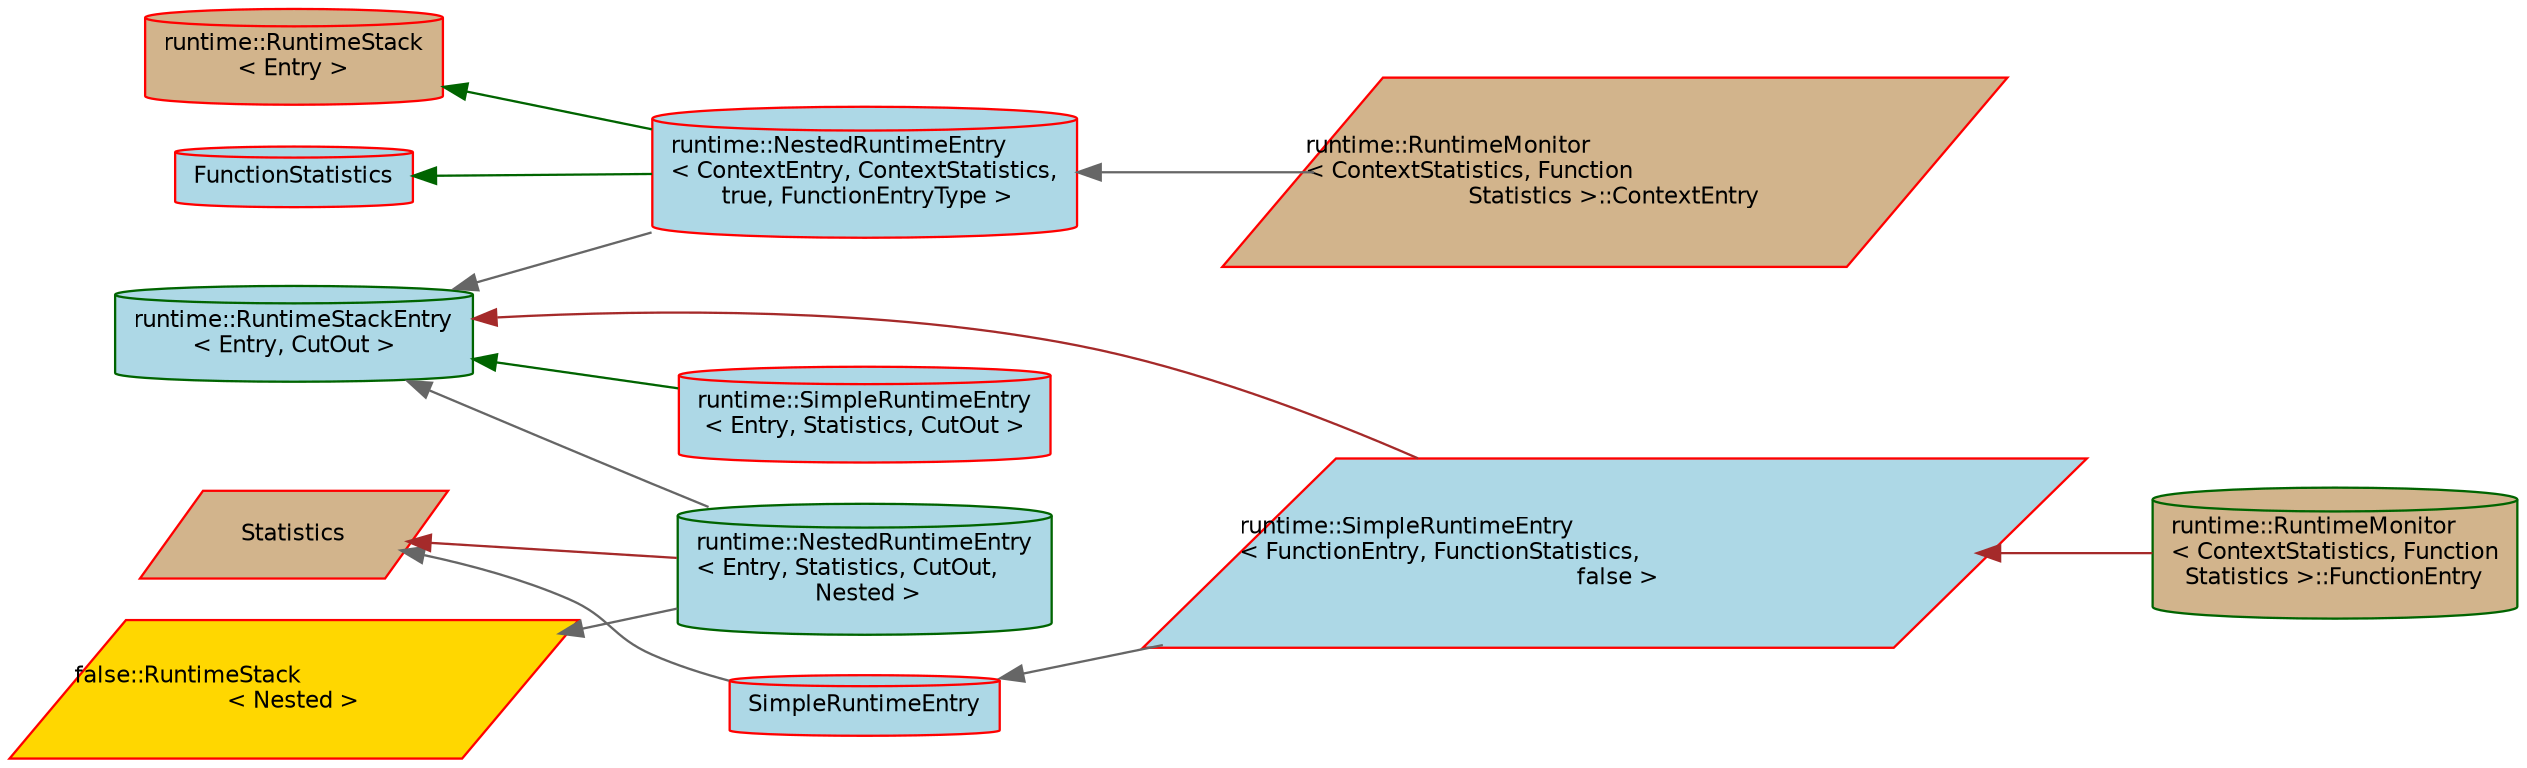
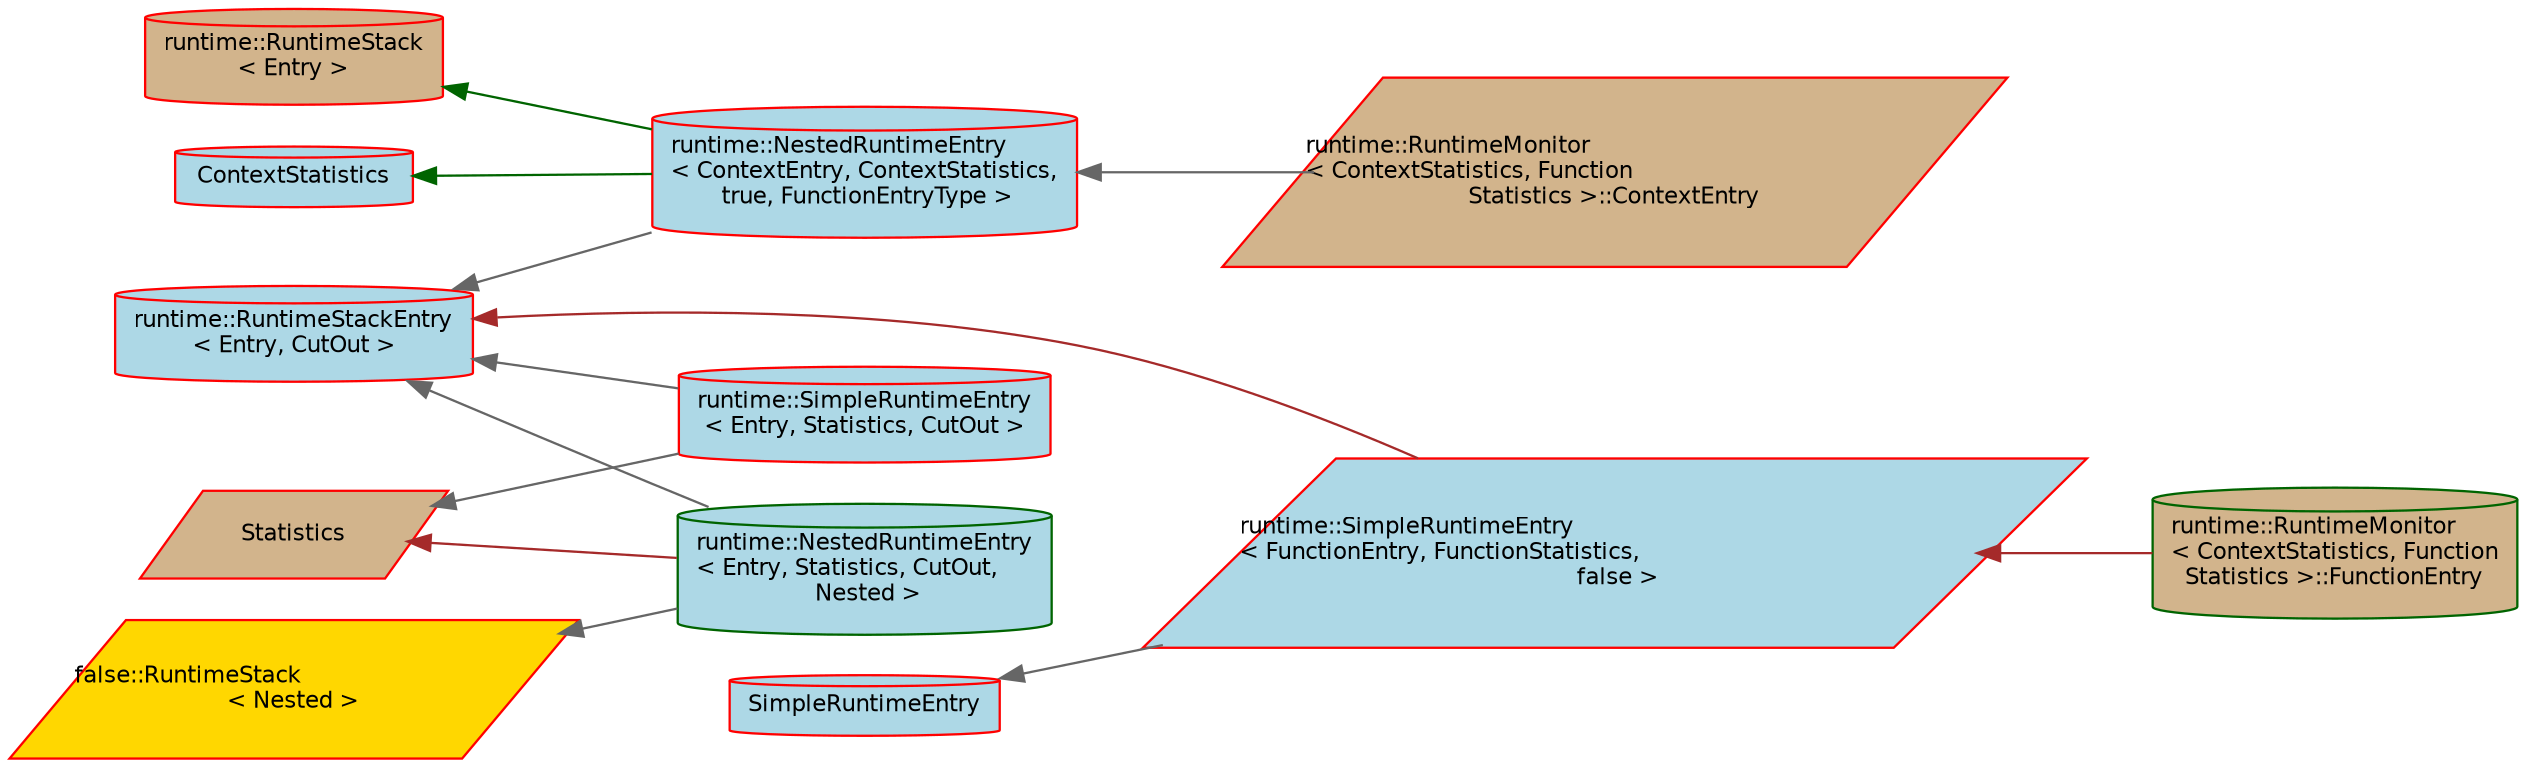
node "FunctionStatistics": label "FunctionStatistics" -> "ContextStatistics"
node "runtime::RuntimeStackEntry < Entry, CutOut >": color darkgreen -> red
edge "runtime::SimpleRuntimeEntry < Entry, Statistics, CutOut >" -> "runtime::RuntimeStackEntry < Entry, CutOut >": color darkgreen -> gray40
edge "SimpleRuntimeEntry" -> "Statistics": now "runtime::SimpleRuntimeEntry < Entry, Statistics, CutOut >" -> "Statistics"
